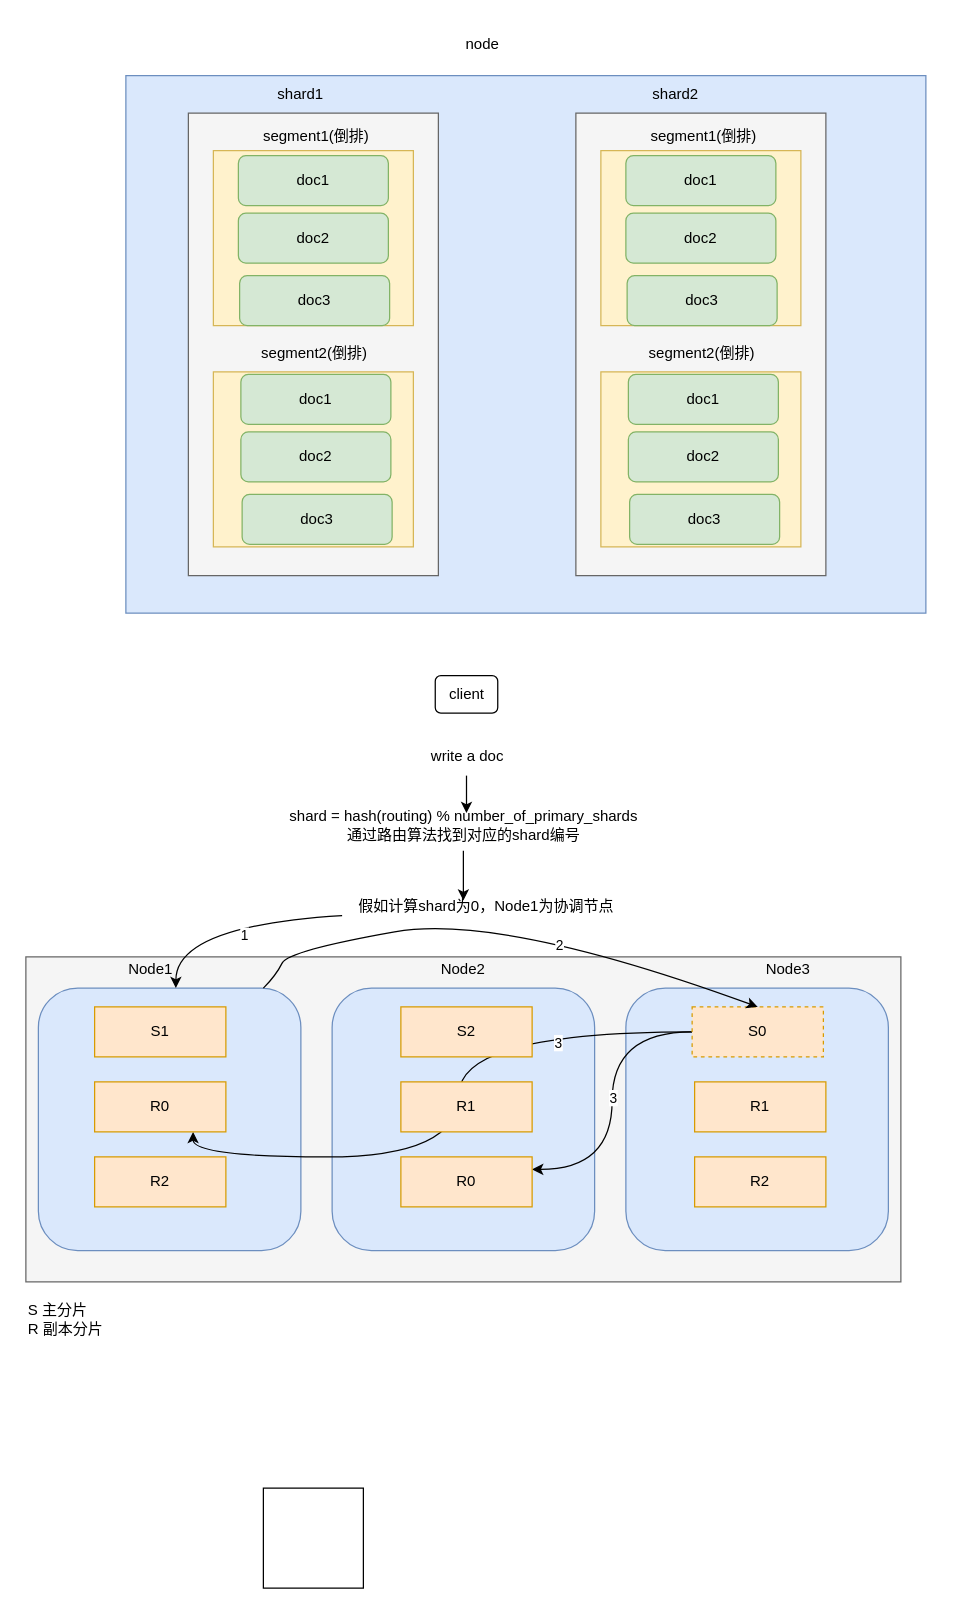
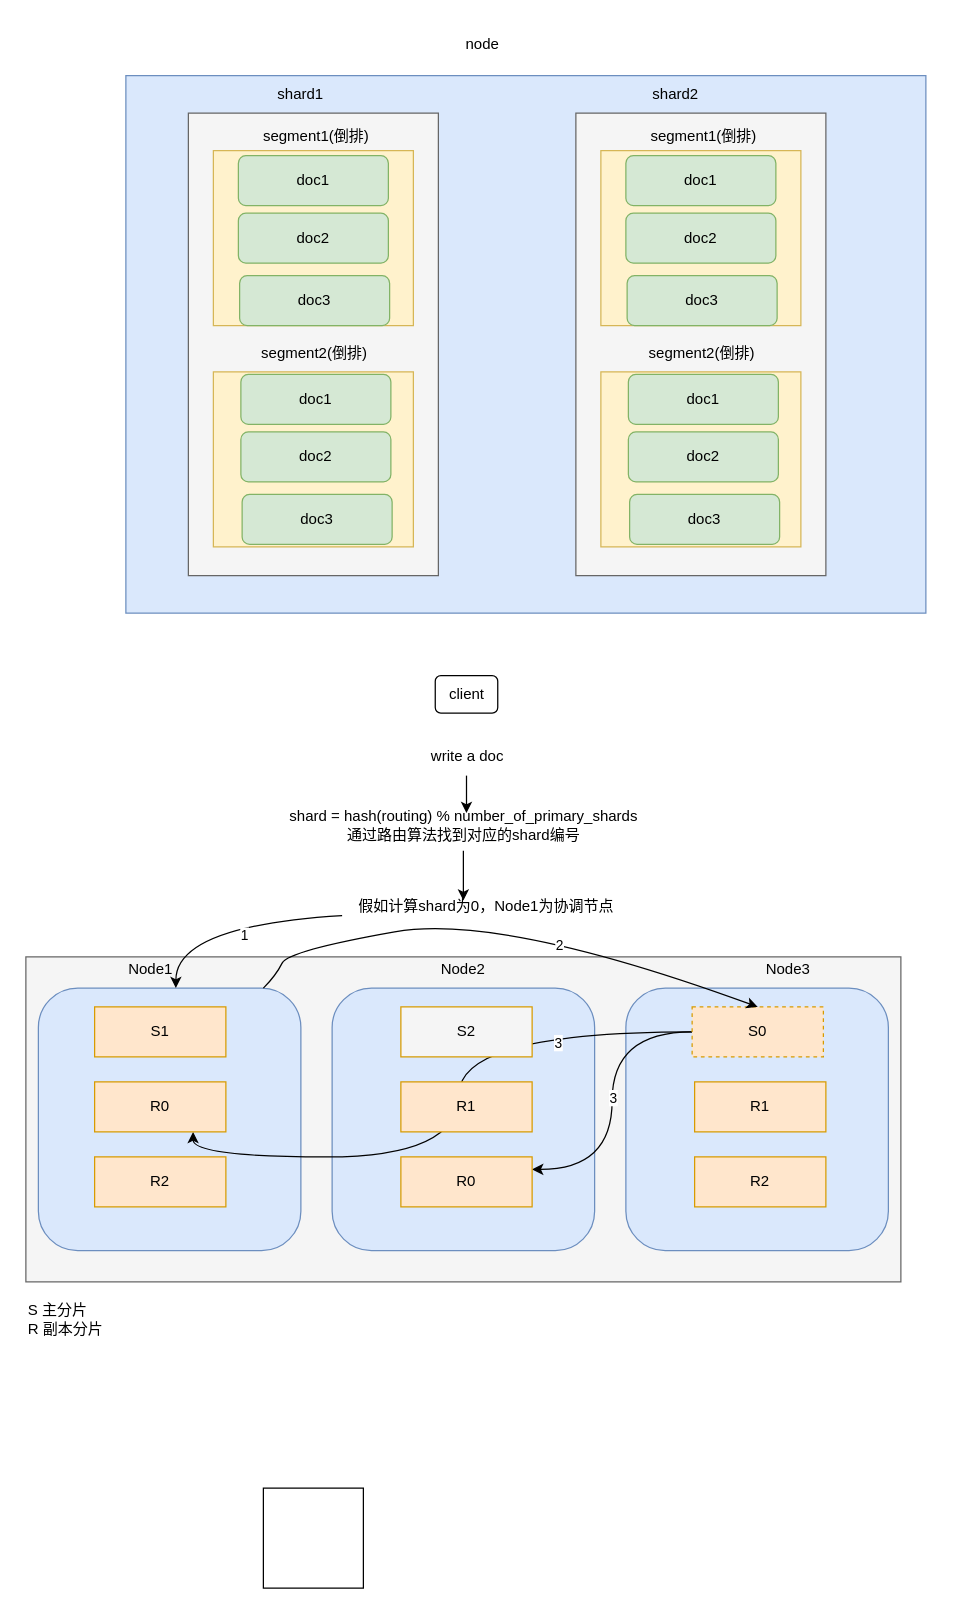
node "S2": fillcolor #ffe6cc -> #f5f5f5
